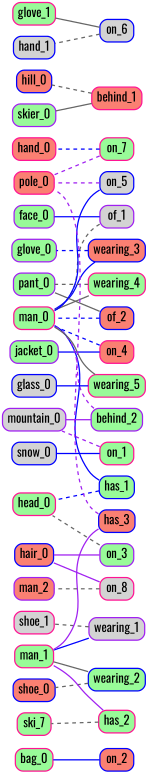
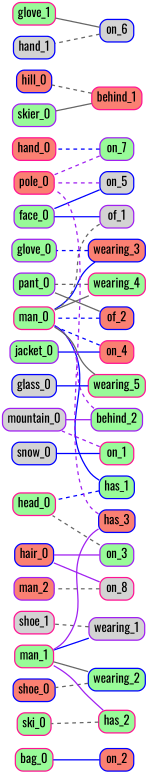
node "on_7": color deeppink -> purple
edge "on_5" -- "man_0": now "on_5" -- "face_0"
node "ski_7": label "ski_7" -> "ski_0"
